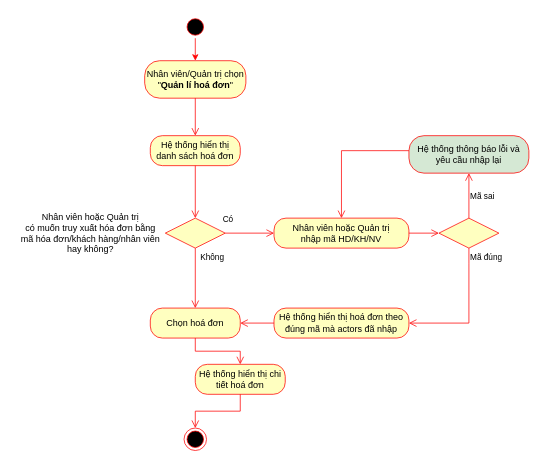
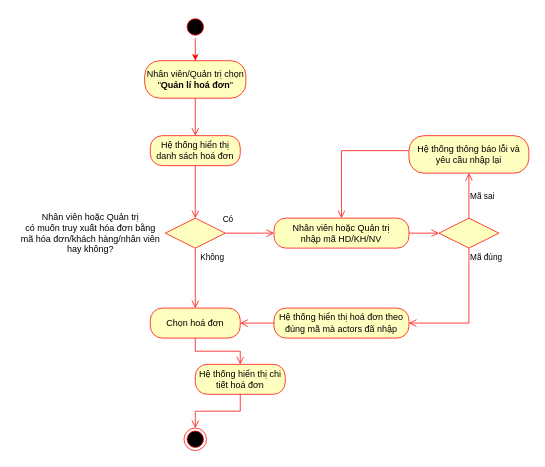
node "Hệ thống thông báo lỗi và yêu cầu nhập lại": fillcolor #d5e8d4 -> #ffffc0
